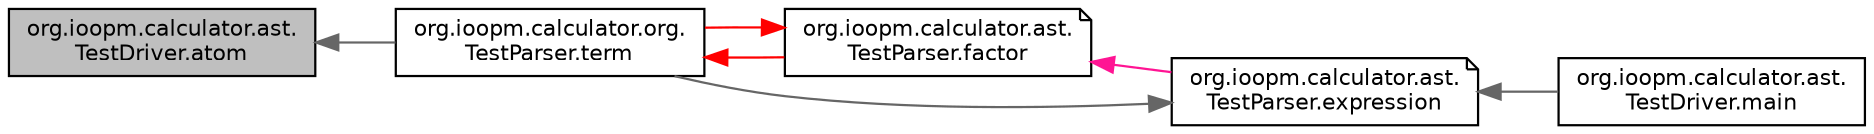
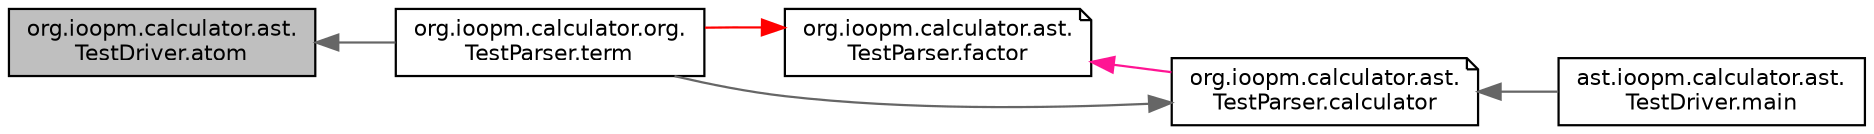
edge "org.ioopm.calculator.ast. TestParser.factor" -> "org.ioopm.calculator.org. TestParser.term": removed
node "org.ioopm.calculator.ast. TestParser.expression": label "org.ioopm.calculator.ast. TestParser.expression" -> "org.ioopm.calculator.ast. TestParser.calculator"
node "org.ioopm.calculator.ast. TestDriver.main": label "org.ioopm.calculator.ast. TestDriver.main" -> "ast.ioopm.calculator.ast. TestDriver.main"
